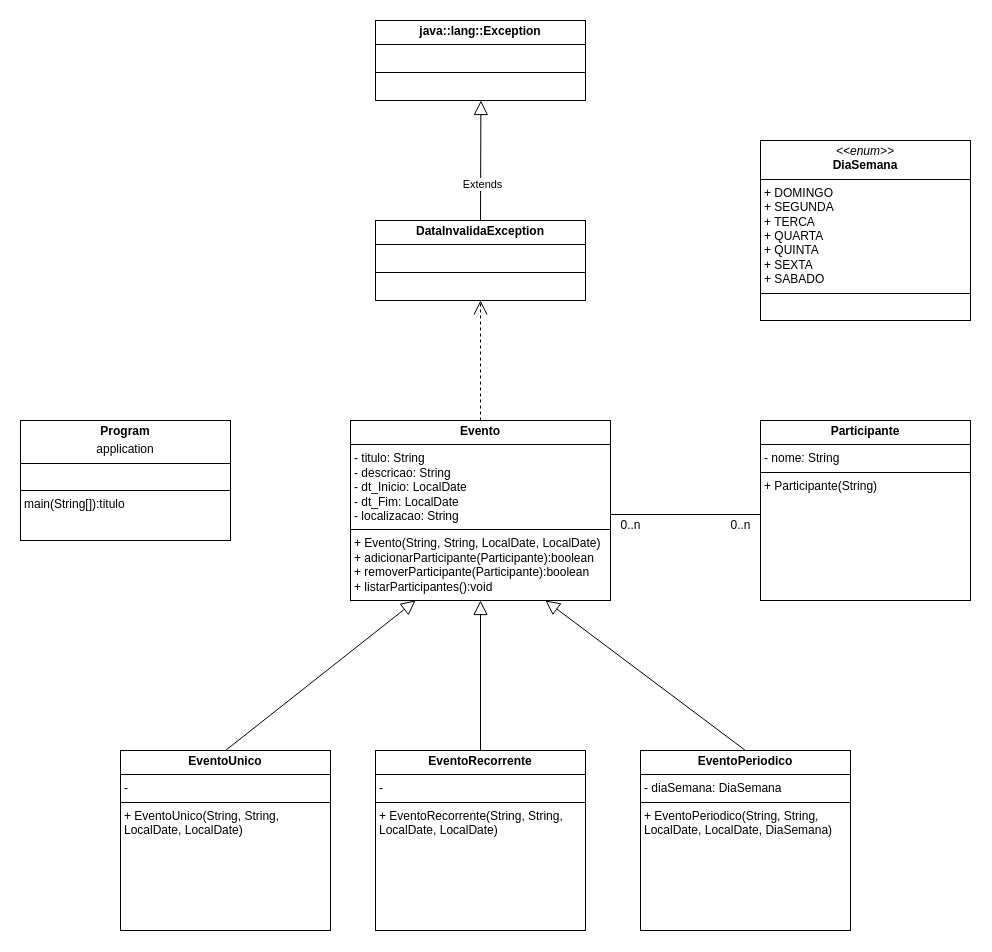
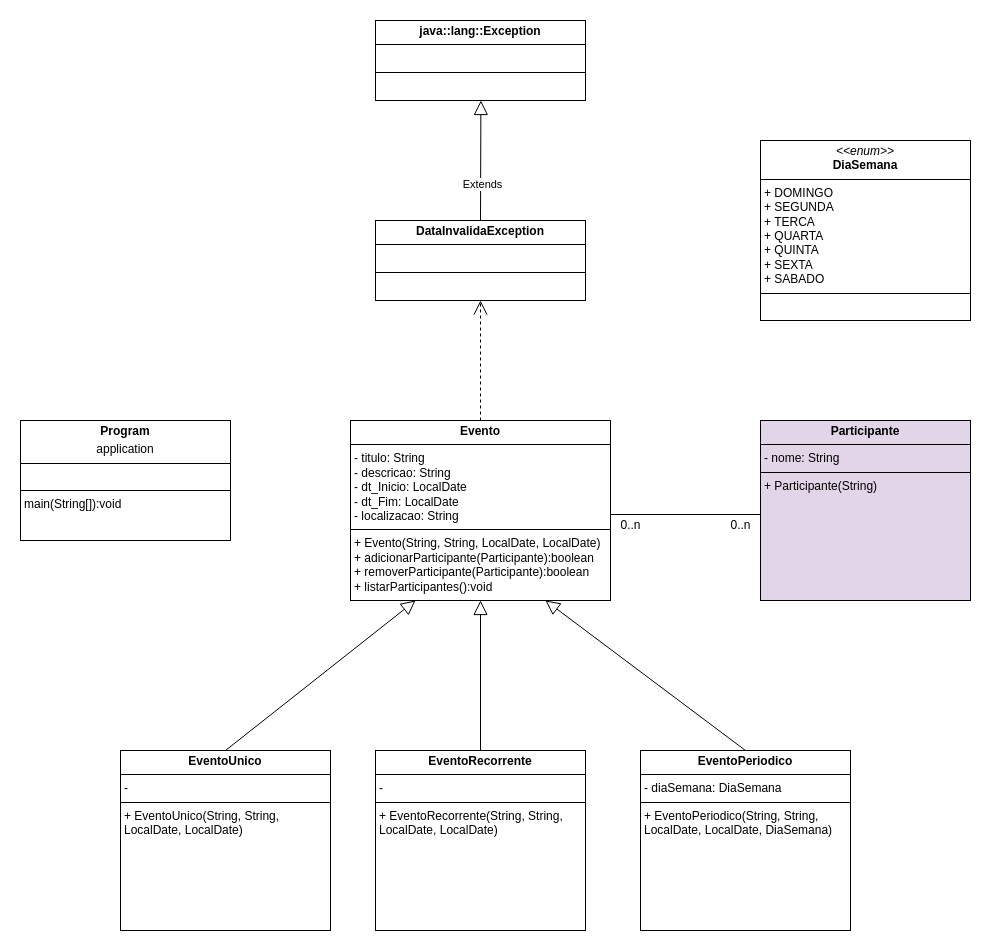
node "Program application main(String[]):titulo": label "Program application main(String[]):titulo" -> "Program application main(String[]):void"
node "Participante - nome: String + Participante(String)": fillcolor #ffffff -> #e1d5e7
